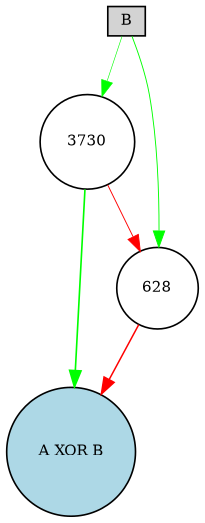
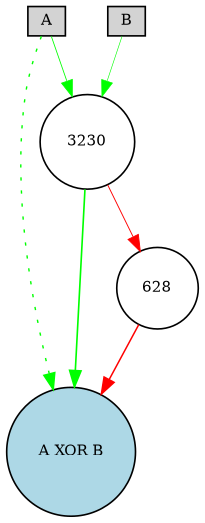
node "A": added
edge "B" -> "628": removed
node "3730": label "3730" -> "3230"
